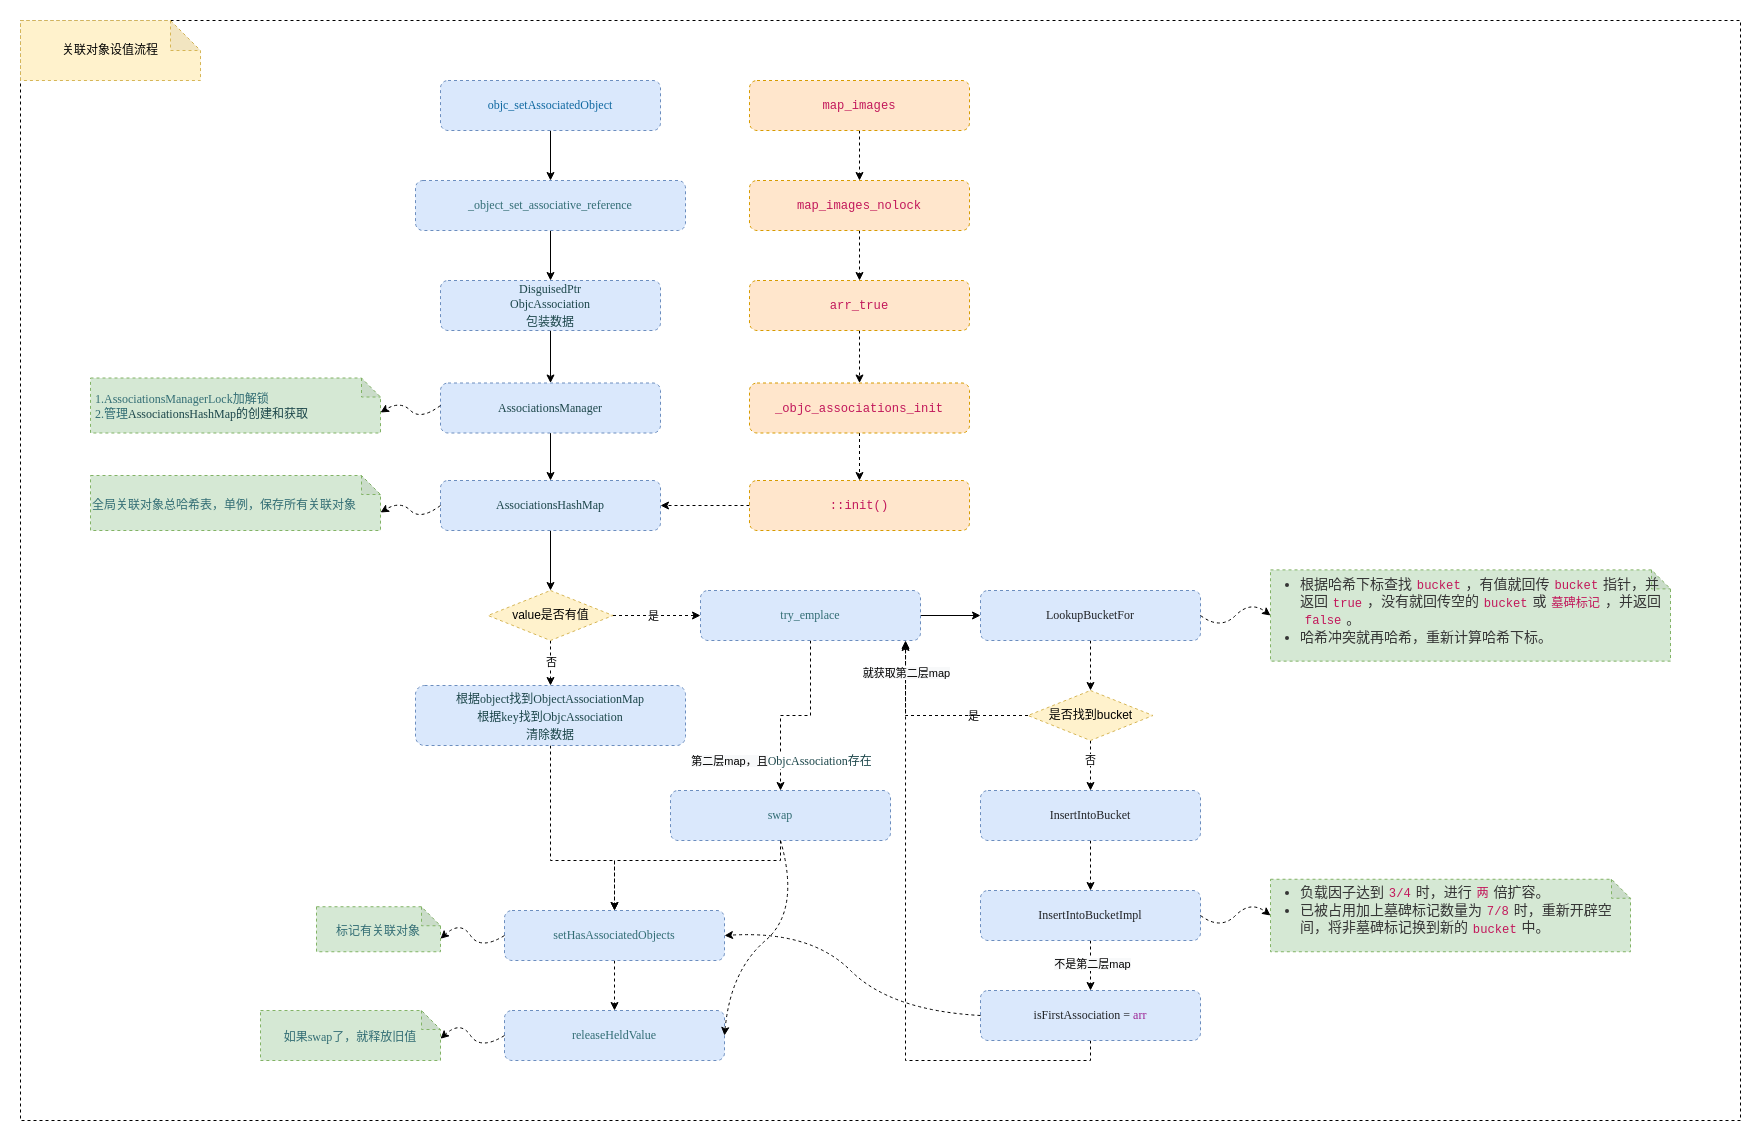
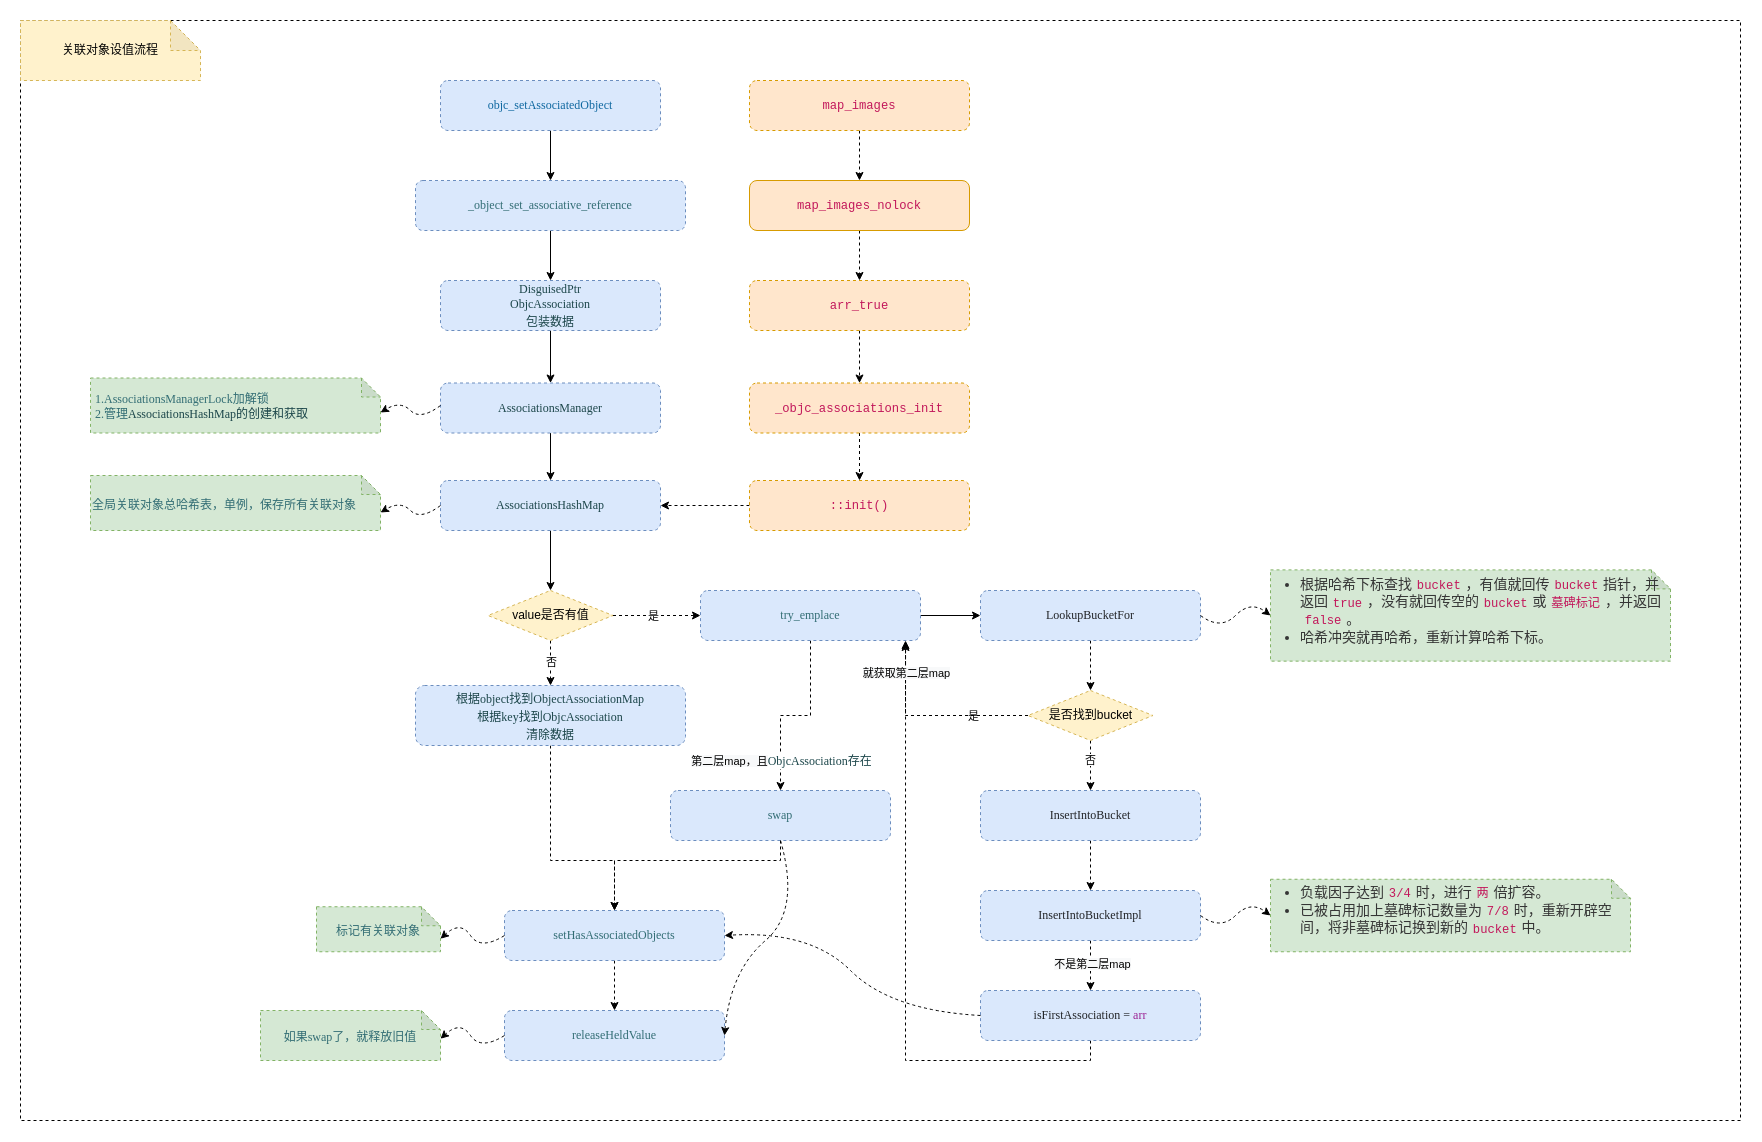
node "map_images_nolock": style dashed -> solid
